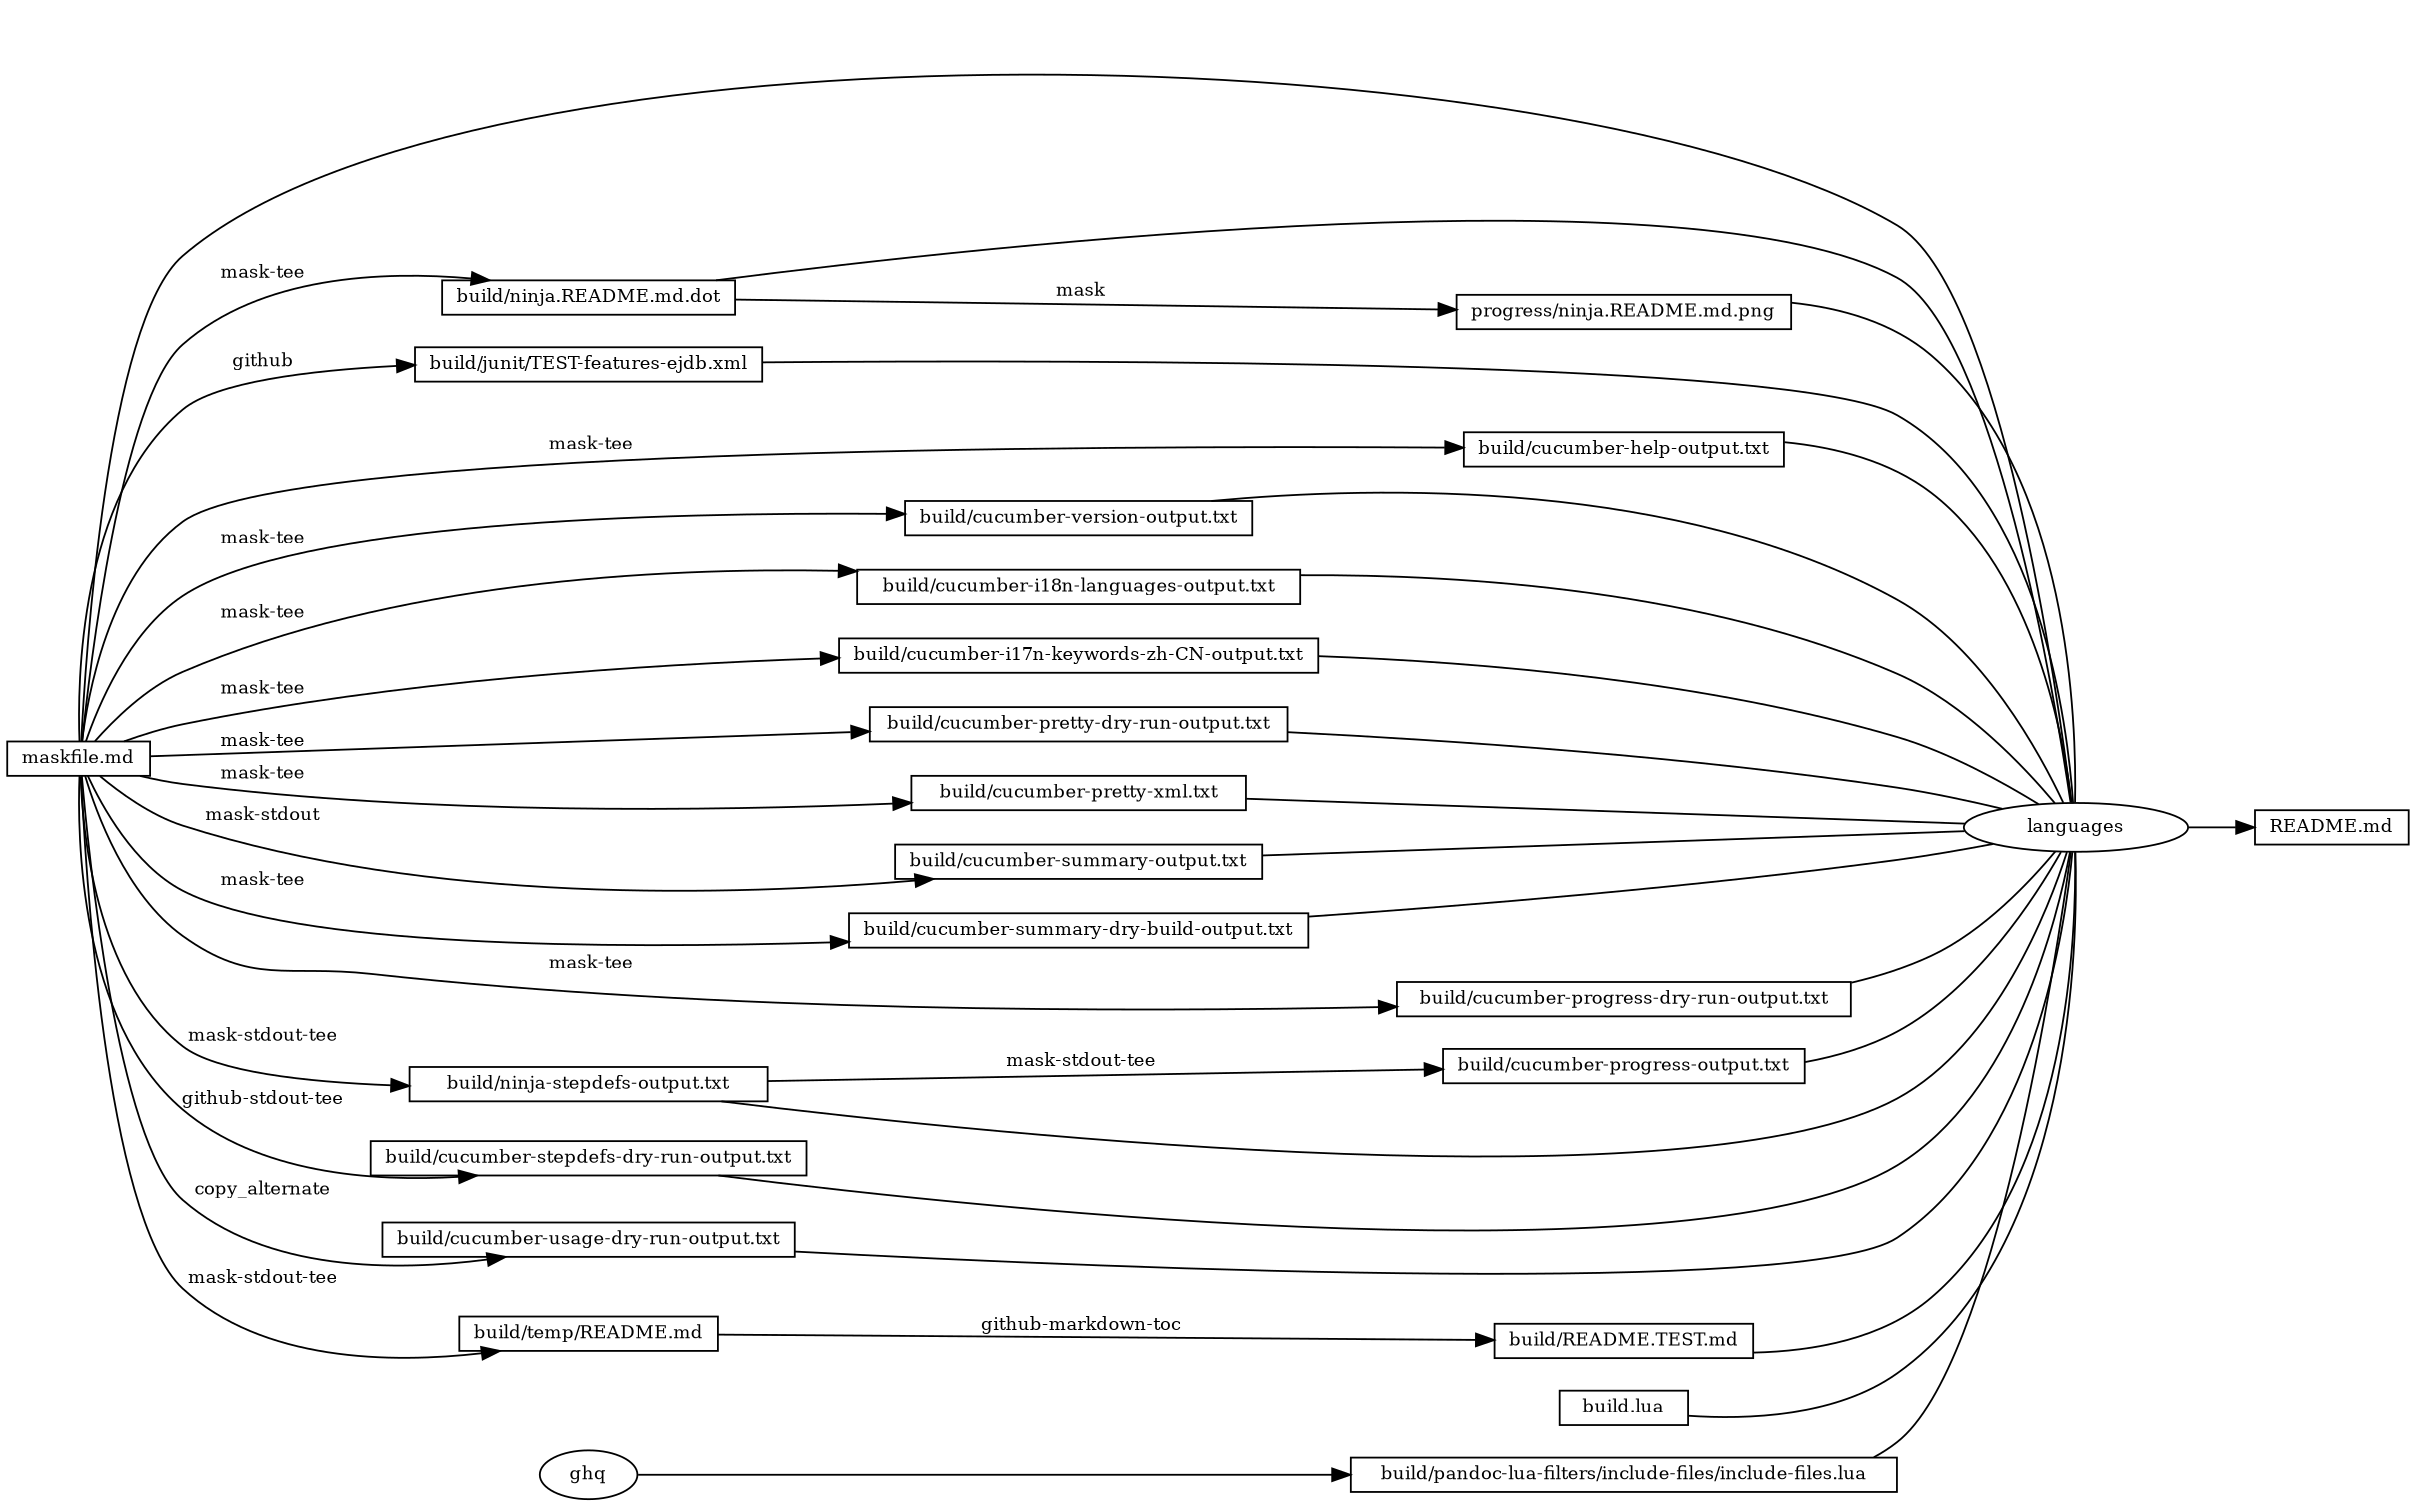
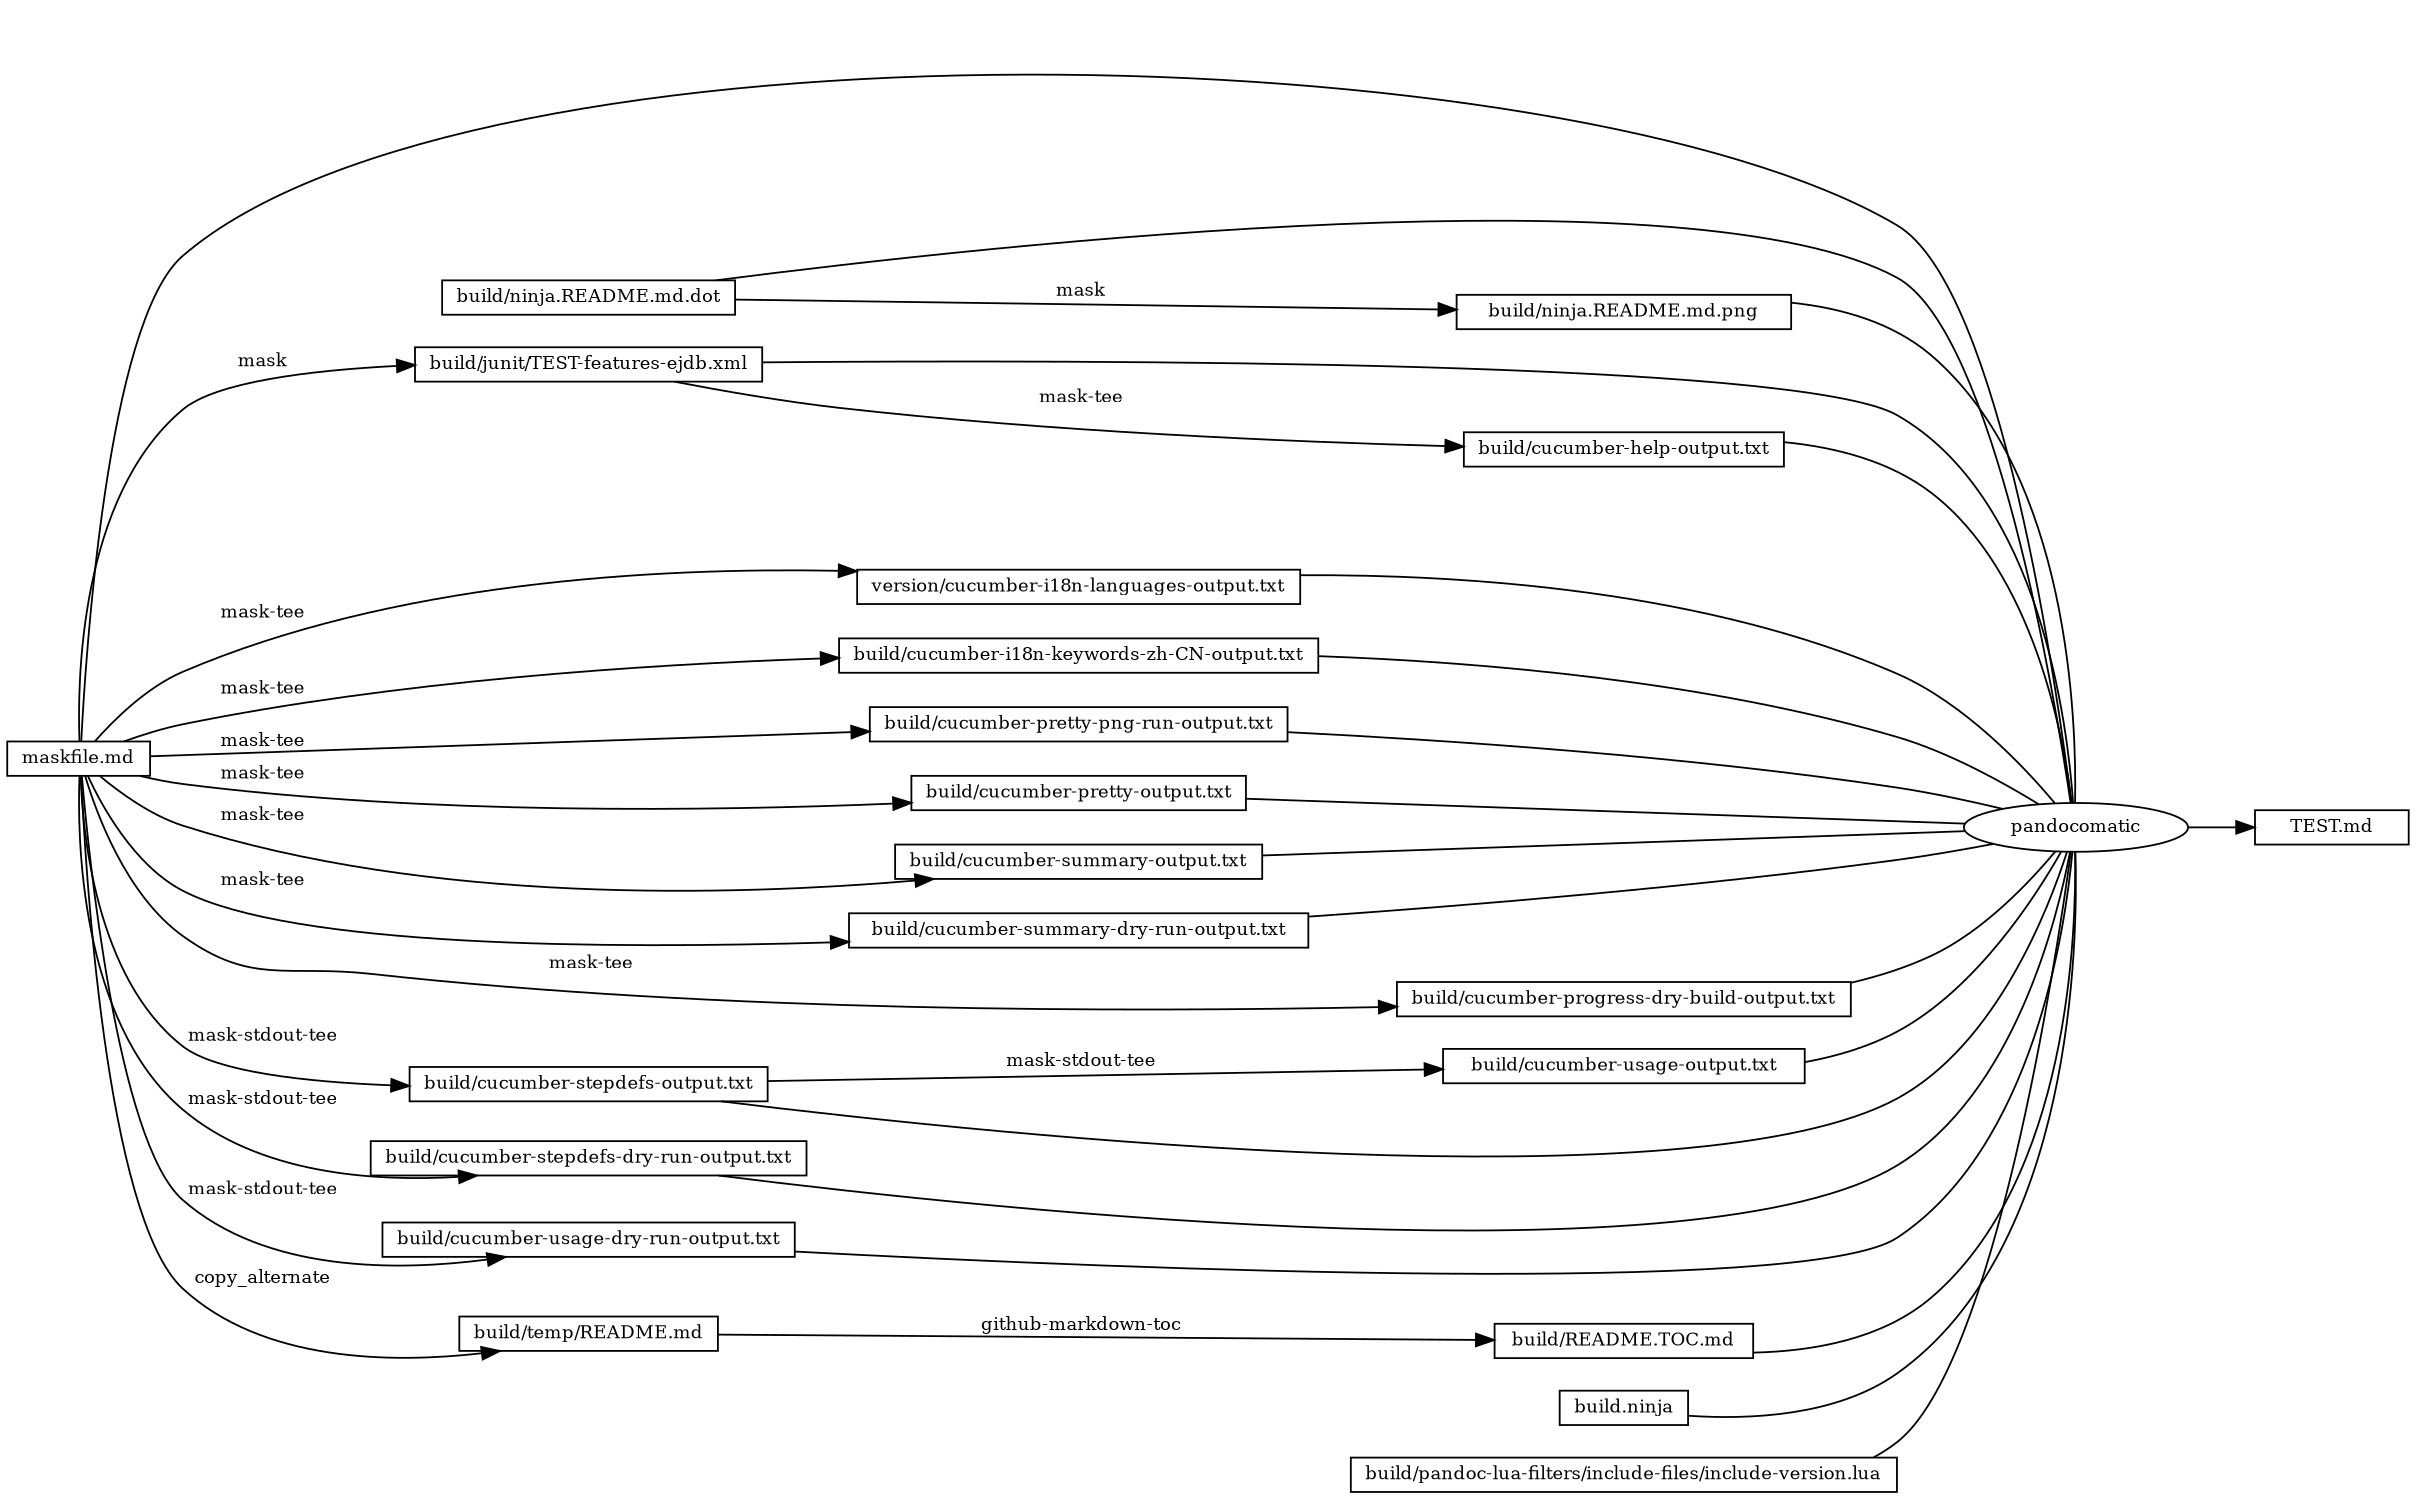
node "progress/ninja.README.md.png": label "progress/ninja.README.md.png" -> "build/ninja.README.md.png"
edge "maskfile.md" -> "build/junit/TEST-features-ejdb.xml": label " github" -> " mask"
edge "maskfile.md" -> "build/ninja.README.md.dot": removed, label "mask-tee"
edge "maskfile.md" -> "build/cucumber-help-output.txt": now "build/junit/TEST-features-ejdb.xml" -> "build/cucumber-help-output.txt"
node "build/cucumber-version-output.txt": removed
node "build/cucumber-i18n-languages-output.txt": label "build/cucumber-i18n-languages-output.txt" -> "version/cucumber-i18n-languages-output.txt"
node "build/cucumber-i17n-keywords-zh-CN-output.txt": label "build/cucumber-i17n-keywords-zh-CN-output.txt" -> "build/cucumber-i18n-keywords-zh-CN-output.txt"
node "build/cucumber-pretty-dry-run-output.txt": label "build/cucumber-pretty-dry-run-output.txt" -> "build/cucumber-pretty-png-run-output.txt"
node "build/cucumber-pretty-xml.txt": label "build/cucumber-pretty-xml.txt" -> "build/cucumber-pretty-output.txt"
edge "maskfile.md" -> "build/cucumber-summary-output.txt": label " mask-stdout" -> " mask-tee"
node "languages": label "languages" -> "pandocomatic"
node "README.md": label "README.md" -> "TEST.md"
node "build/cucumber-summary-dry-build-output.txt": label "build/cucumber-summary-dry-build-output.txt" -> "build/cucumber-summary-dry-run-output.txt"
node "build/cucumber-progress-dry-run-output.txt": label "build/cucumber-progress-dry-run-output.txt" -> "build/cucumber-progress-dry-build-output.txt"
node "build/cucumber-progress-output.txt": label "build/cucumber-progress-output.txt" -> "build/cucumber-usage-output.txt"
node "build/ninja-stepdefs-output.txt": label "build/ninja-stepdefs-output.txt" -> "build/cucumber-stepdefs-output.txt"
edge "maskfile.md" -> "build/cucumber-stepdefs-dry-run-output.txt": label " github-stdout-tee" -> " mask-stdout-tee"
edge "maskfile.md" -> "build/cucumber-usage-dry-run-output.txt": label " copy_alternate" -> " mask-stdout-tee"
edge "maskfile.md" -> "build/temp/README.md": label " mask-stdout-tee" -> " copy_alternate"
node "build/README.TEST.md": label "build/README.TEST.md" -> "build/README.TOC.md"
node "build.lua": label "build.lua" -> "build.ninja"
node "ghq": removed
node "build/pandoc-lua-filters/include-files/include-files.lua": label "build/pandoc-lua-filters/include-files/include-files.lua" -> "build/pandoc-lua-filters/include-files/include-version.lua"
